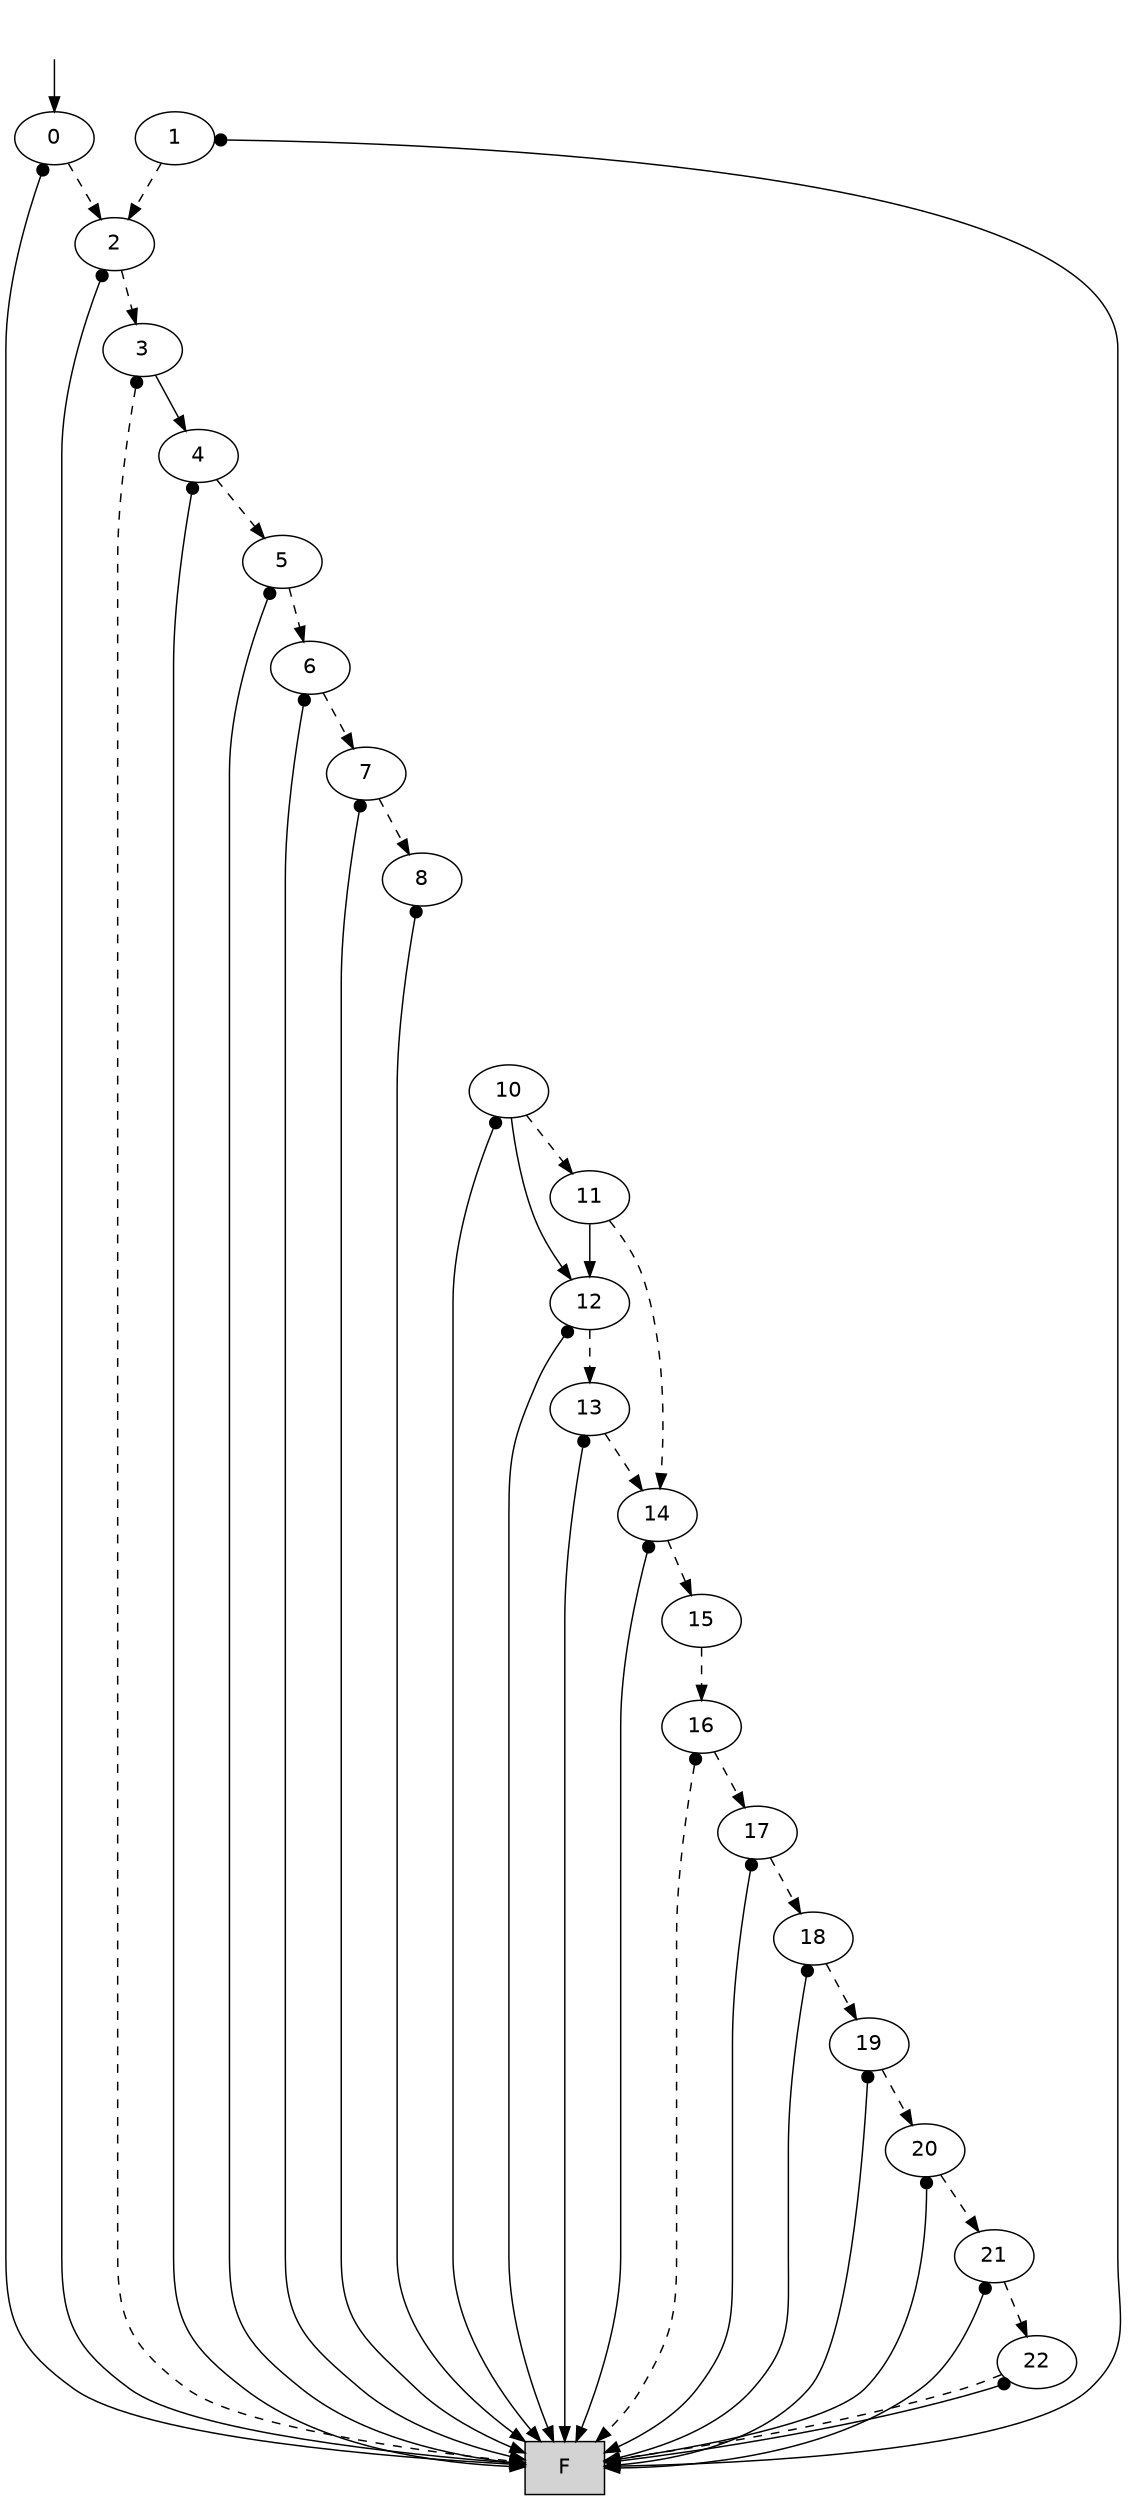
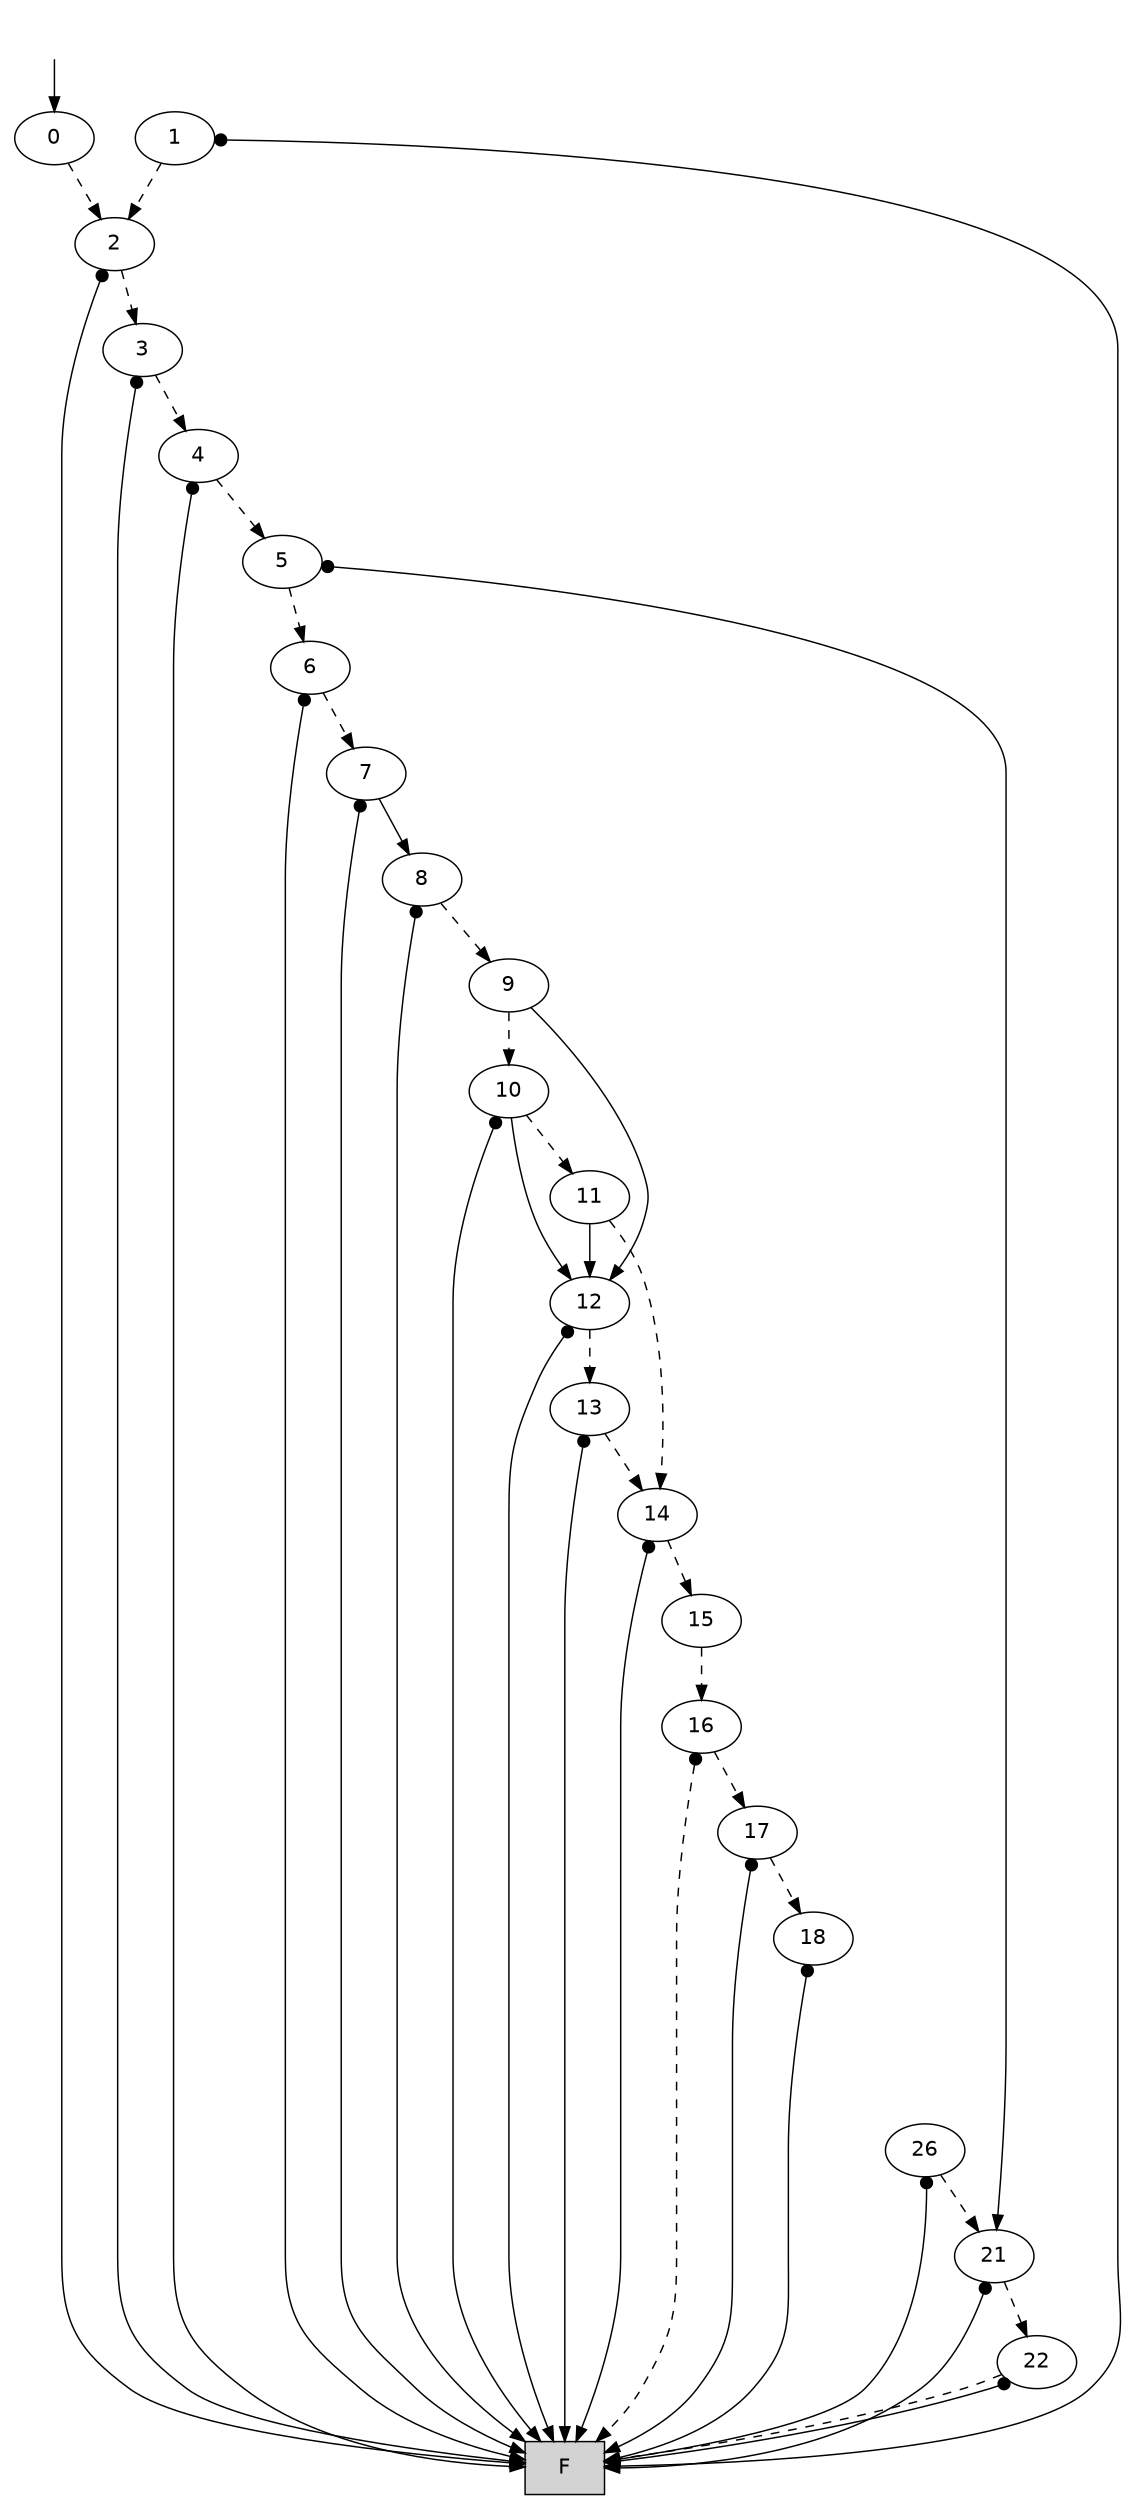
edge "3" -> "4": style solid -> dashed
edge "7" -> "8": style dashed -> solid
node "9": added
edge "0" -- "F": removed
edge "3" -- "F": style dashed -> solid
edge "5" -- "F": now "5" -- "21"
node "19": removed
node "20": label "20" -> "26"
